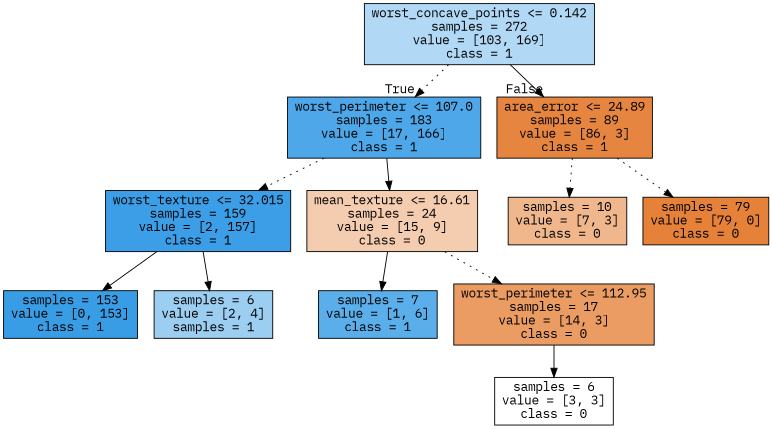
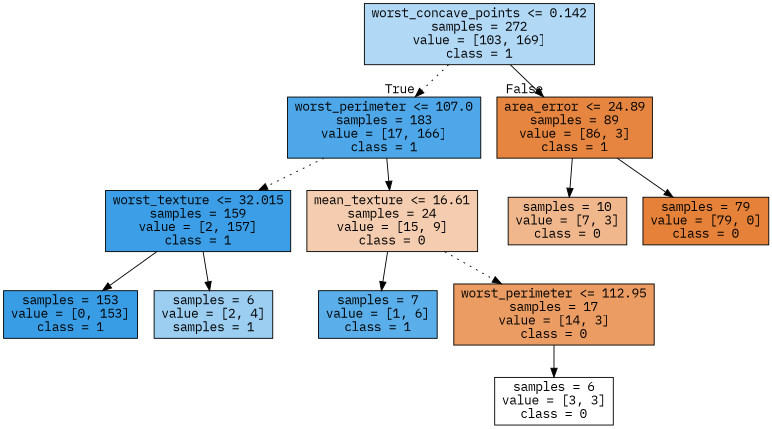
edge "area_error <= 24.89 samples = 89 value = [86, 3] class = 1" -> "samples = 10 value = [7, 3] class = 0": style dotted -> solid
edge "area_error <= 24.89 samples = 89 value = [86, 3] class = 1" -> "samples = 79 value = [79, 0] class = 0": style dotted -> solid
